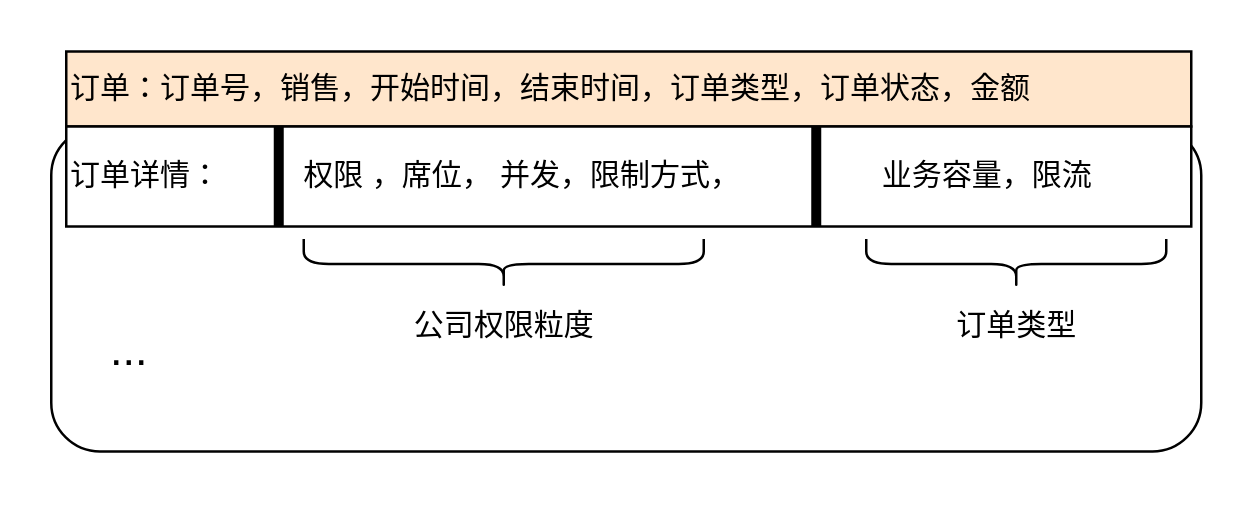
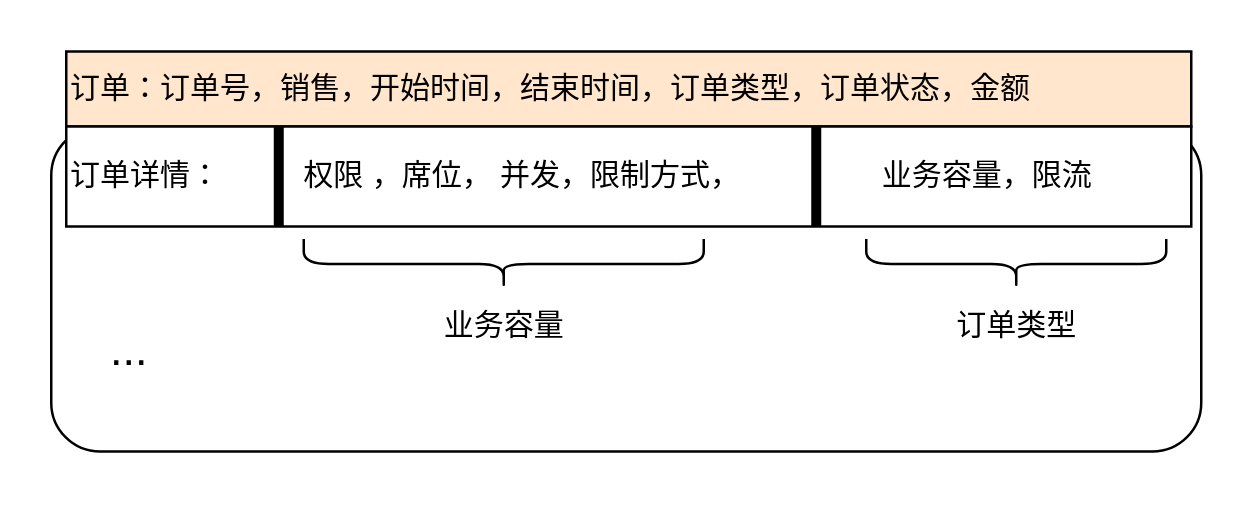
node "公司权限粒度": label "公司权限粒度" -> "业务容量"
